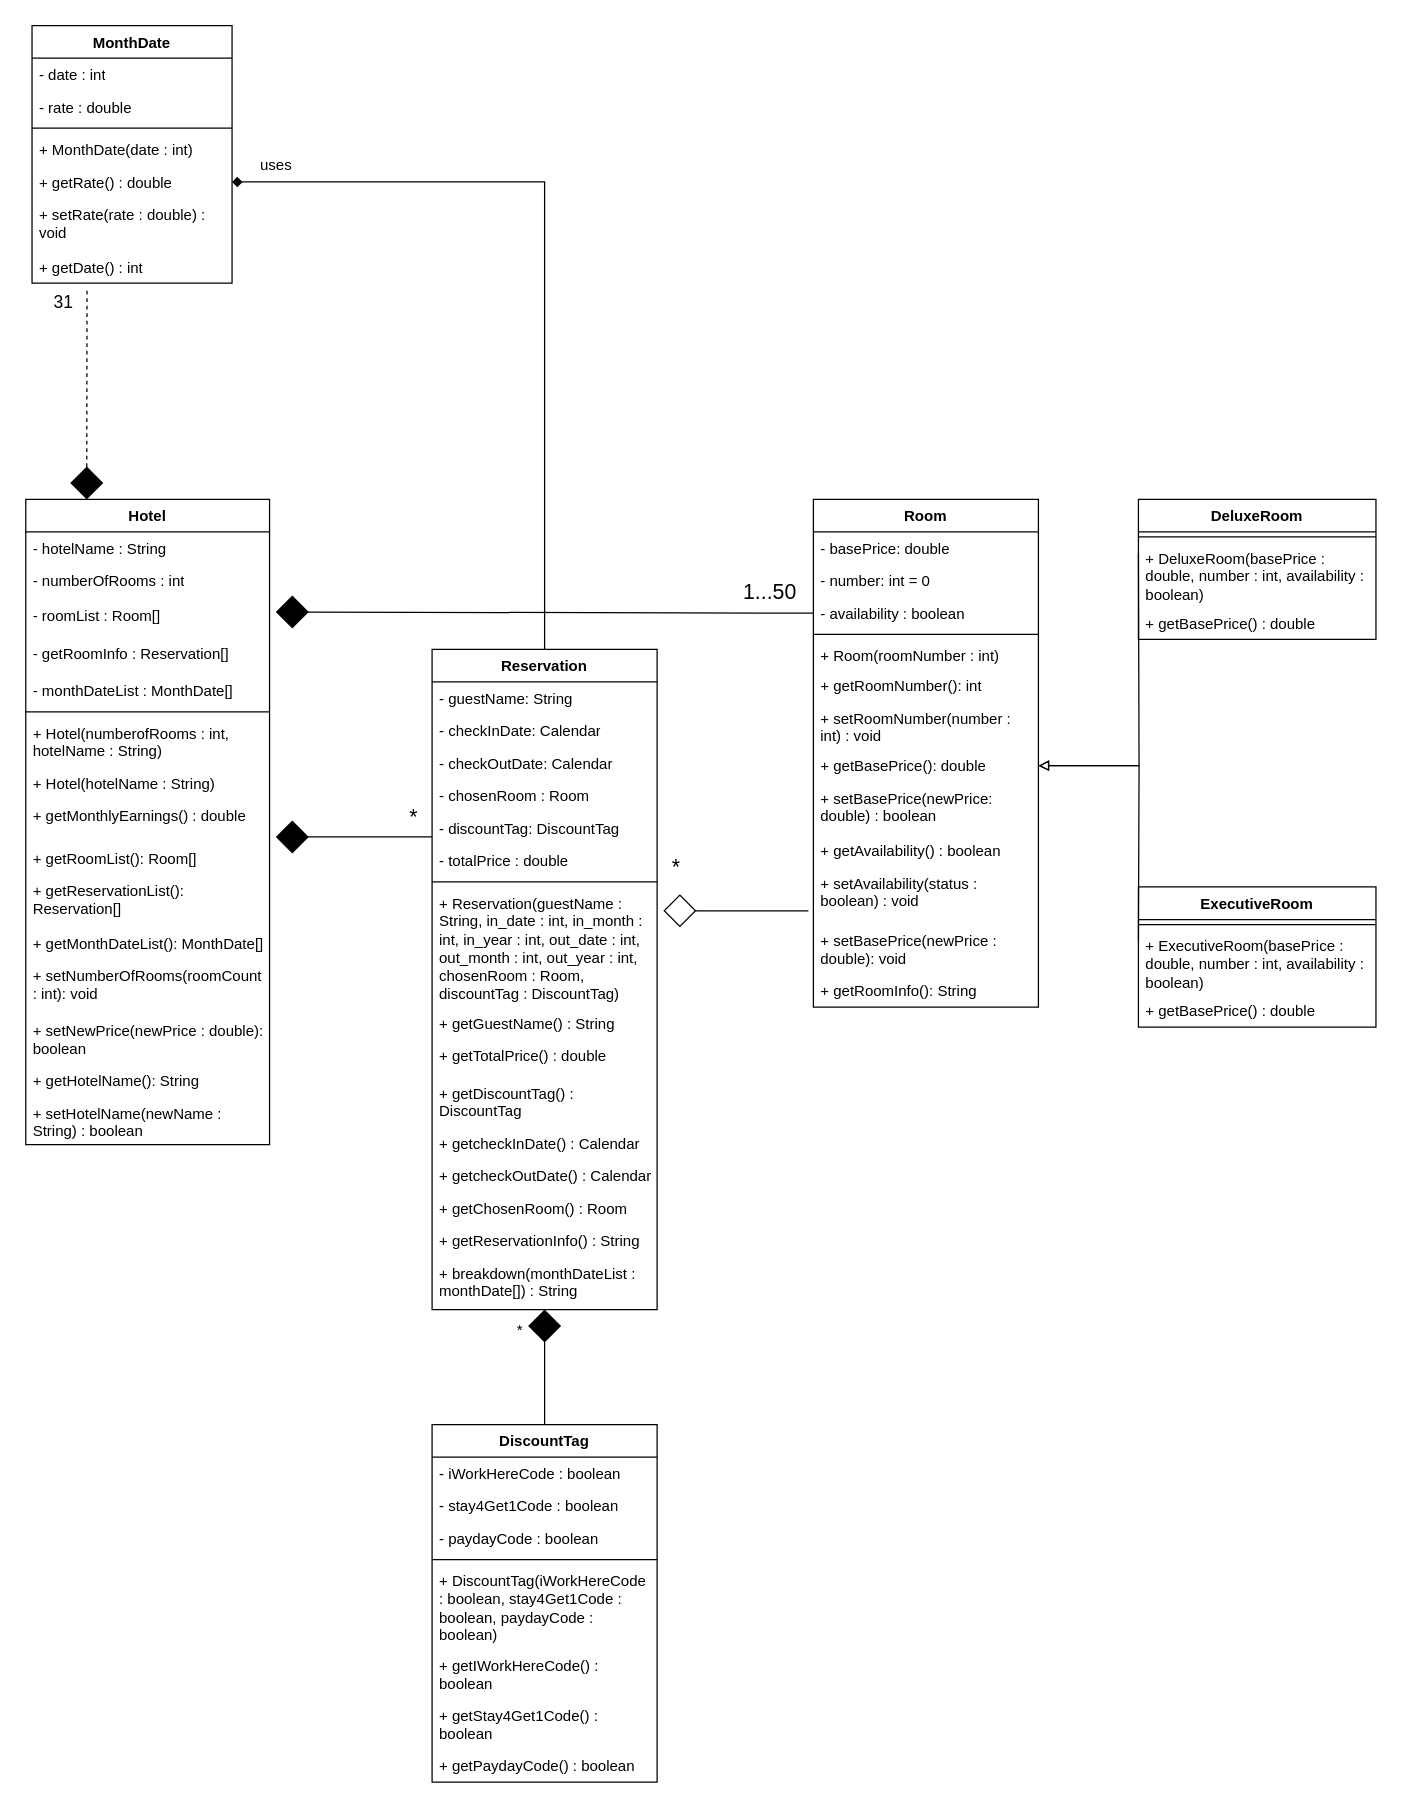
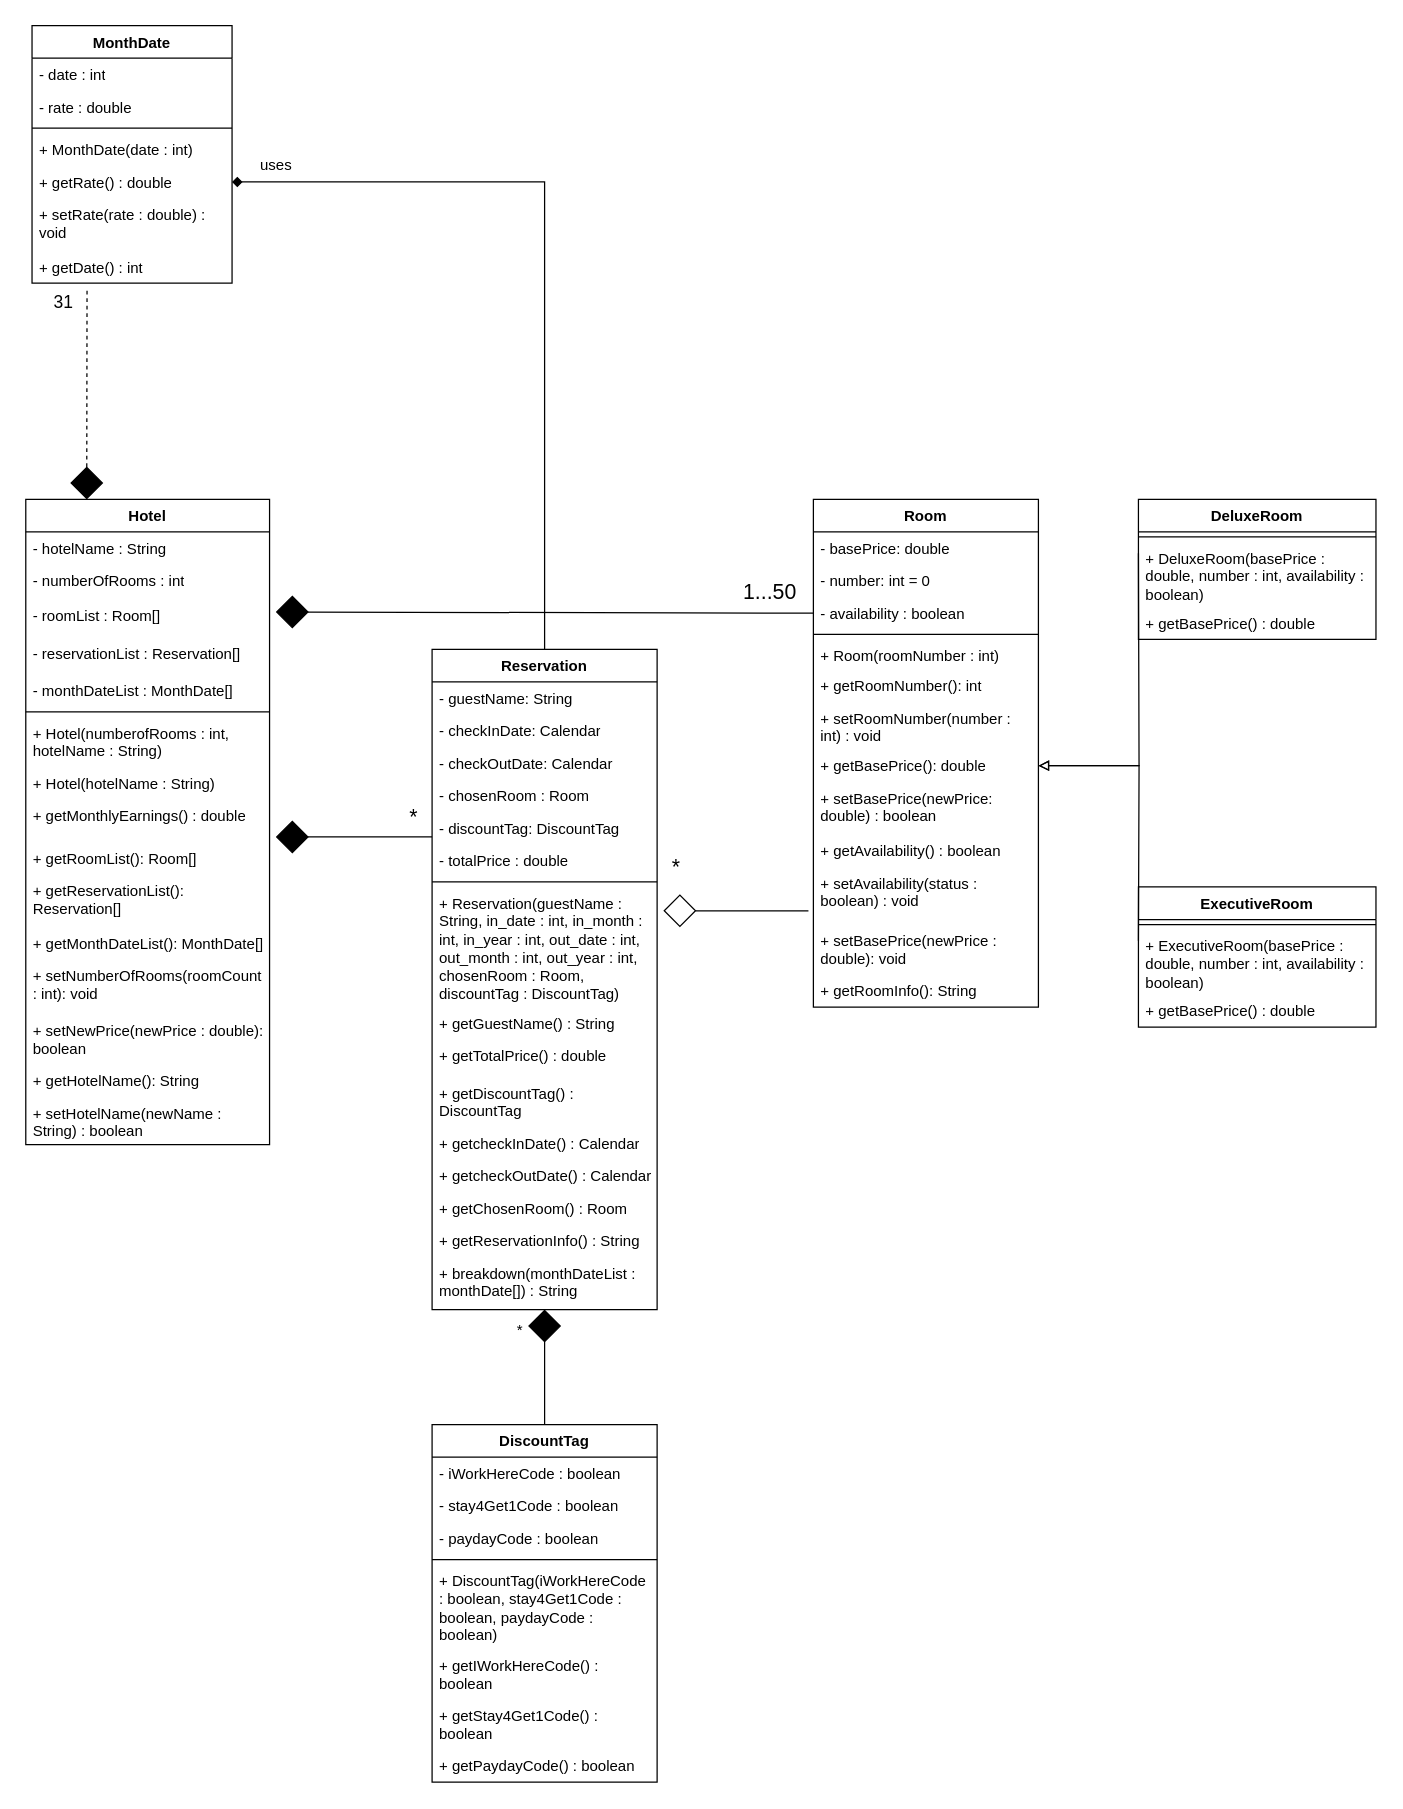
node "- getRoomInfo : Reservation[]": label "- getRoomInfo : Reservation[]" -> "- reservationList : Reservation[]"
